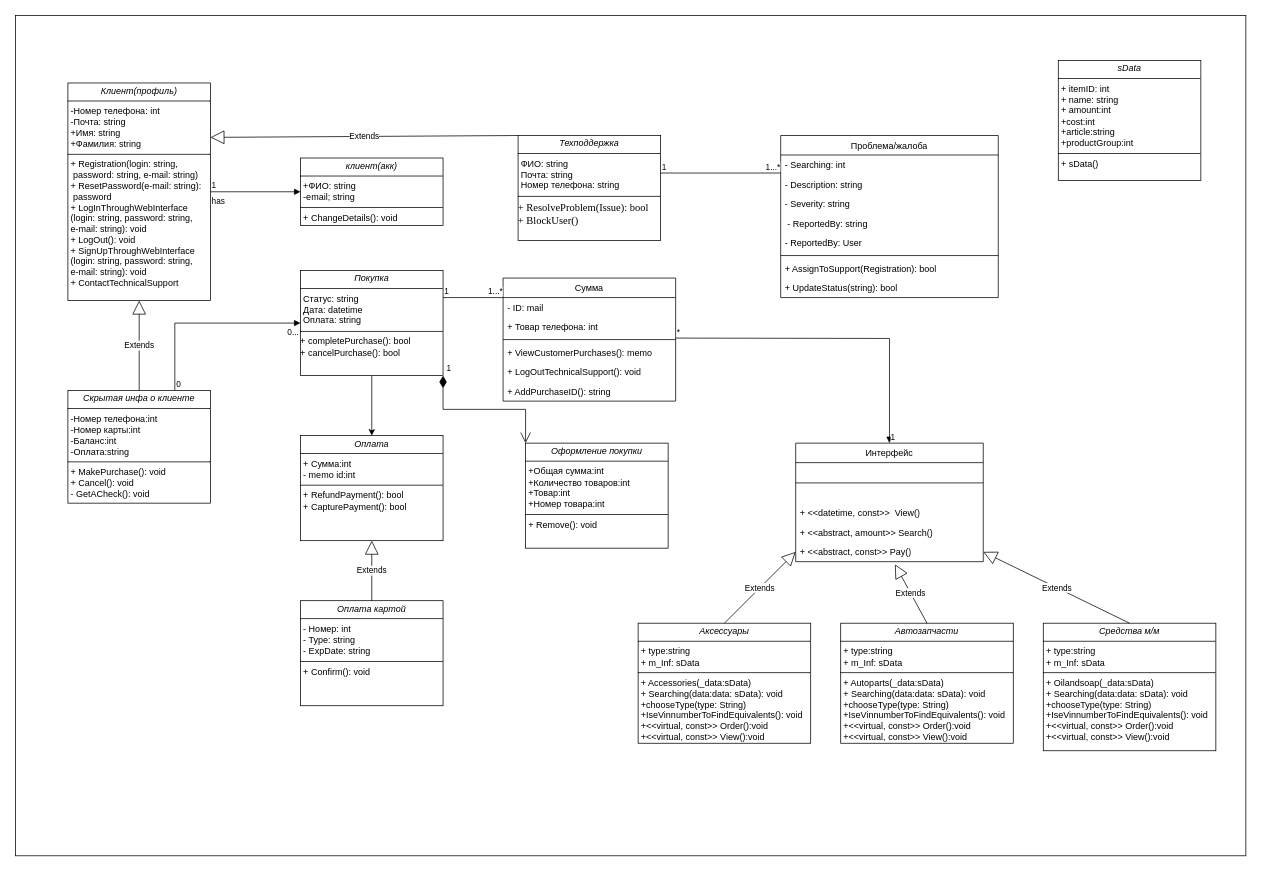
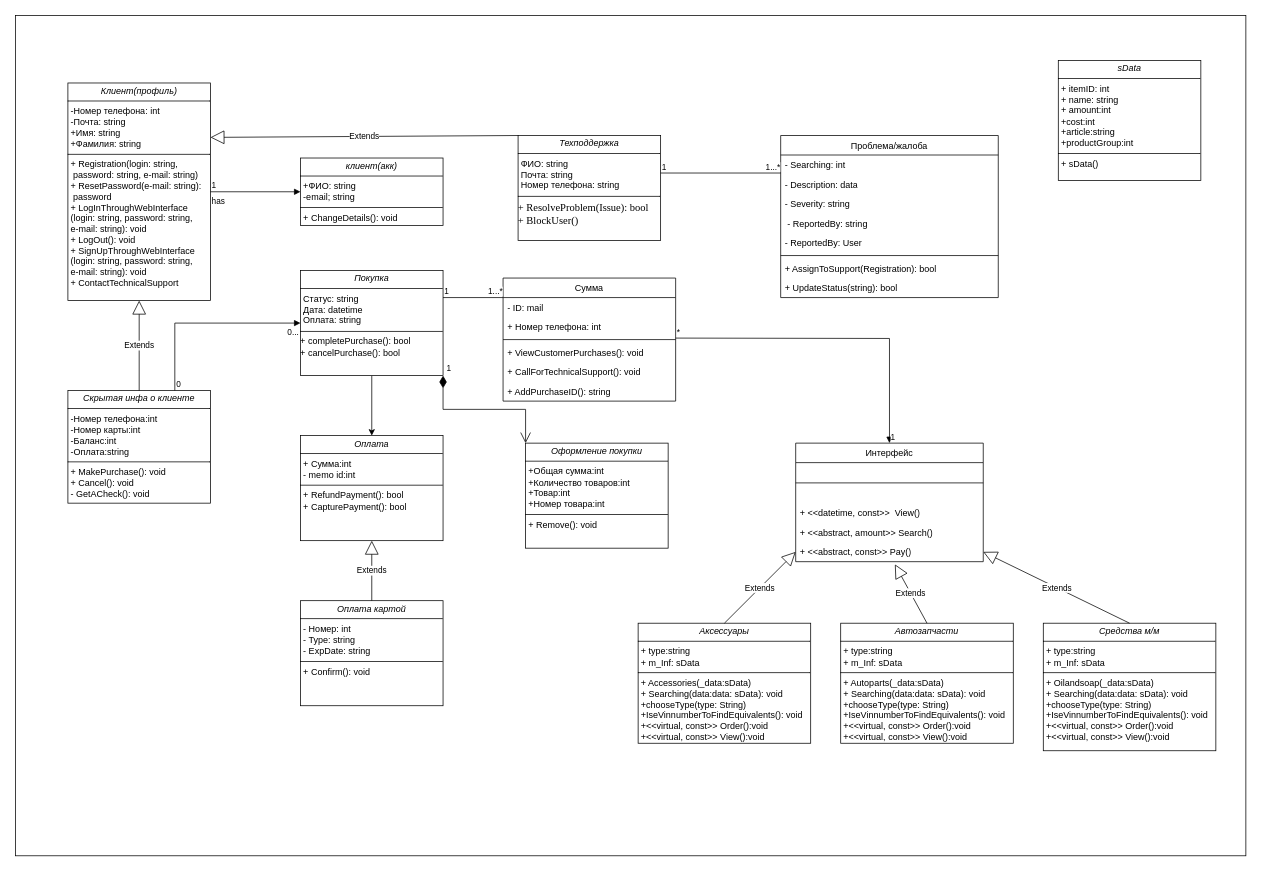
node "- Description: string": label "- Description: string" -> "- Description: data"
node "+ Товар телефона: int": label "+ Товар телефона: int" -> "+ Номер телефона: int"
node "+ ViewCustomerPurchases(): memo": label "+ ViewCustomerPurchases(): memo" -> "+ ViewCustomerPurchases(): void"
node "+ LogOutTechnicalSupport(): void": label "+ LogOutTechnicalSupport(): void" -> "+ CallForTechnicalSupport(): void"
